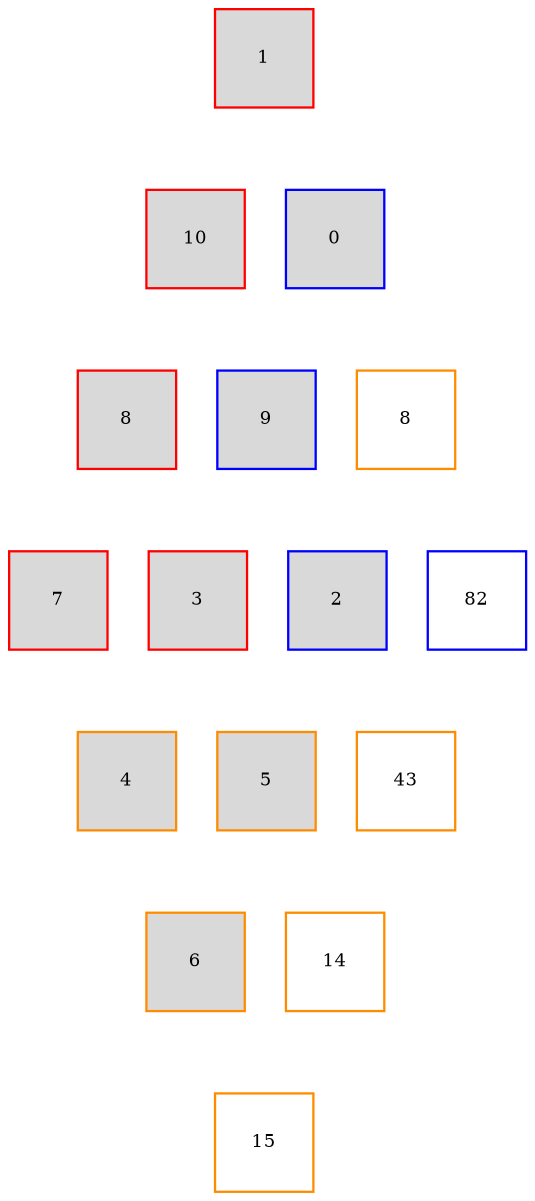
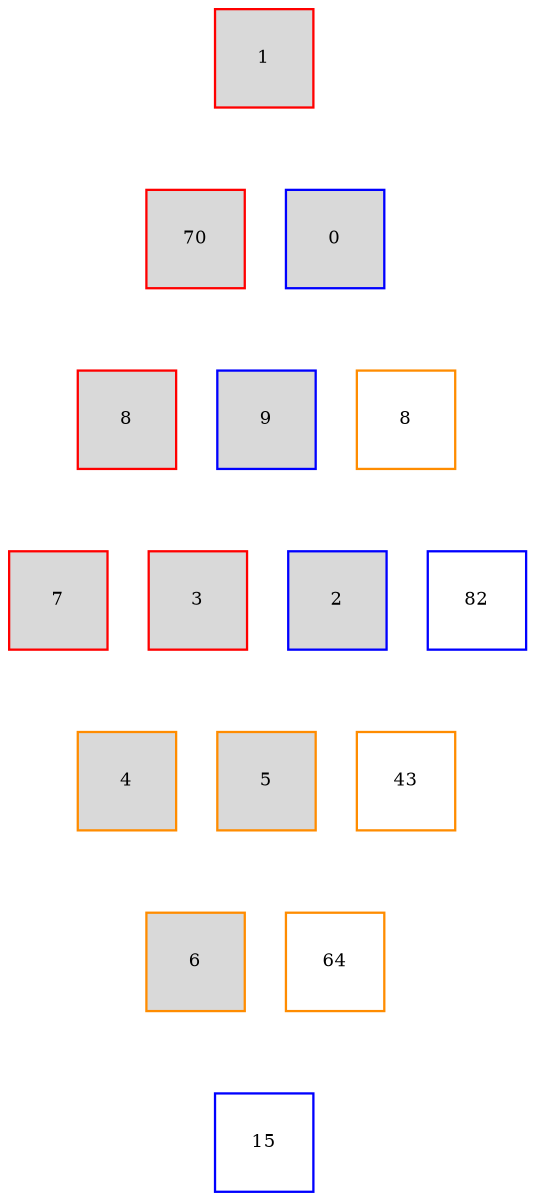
node "10": label "10" -> "70"
node "14": label "14" -> "64"
node "15": color darkorange -> blue
